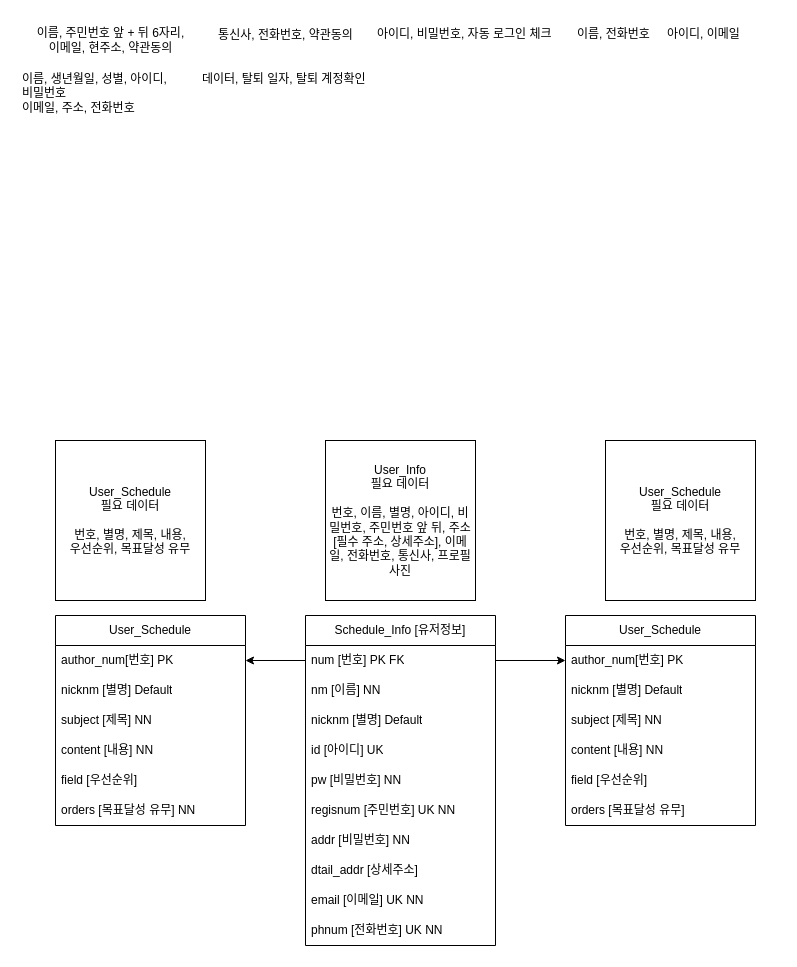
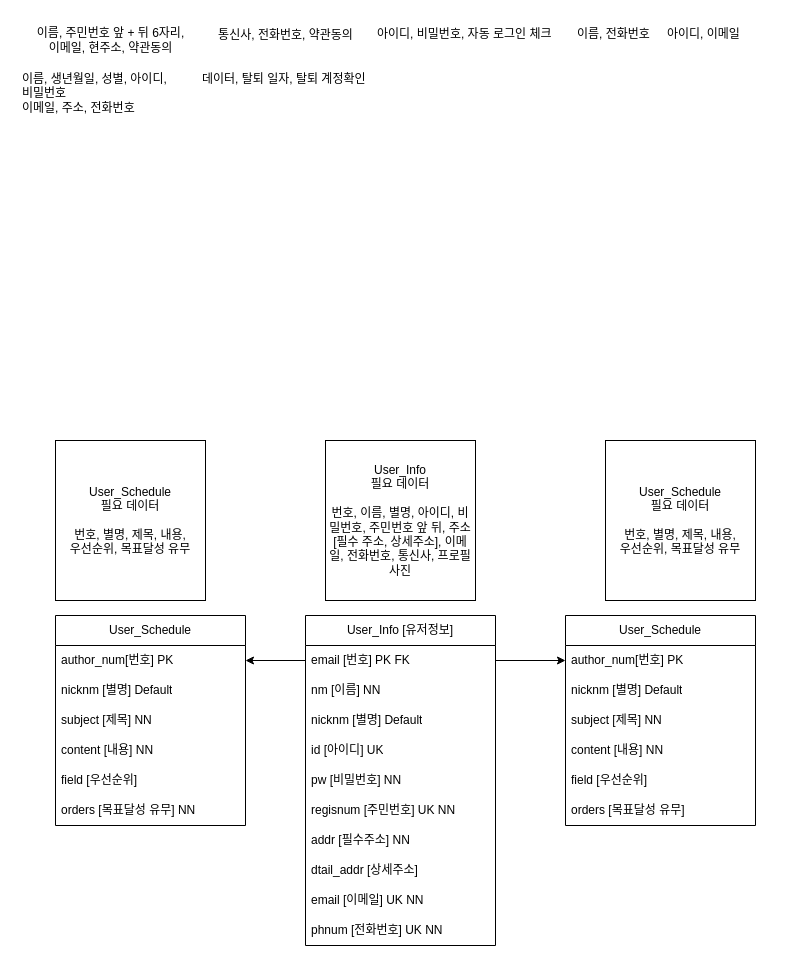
node "Schedule_Info [유저정보]": label "Schedule_Info [유저정보]" -> "User_Info [유저정보]"
node "num [번호] PK FK": label "num [번호] PK FK" -> "email [번호] PK FK"
node "addr [비밀번호] NN": label "addr [비밀번호] NN" -> "addr [필수주소] NN"
